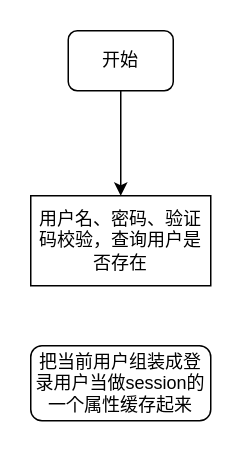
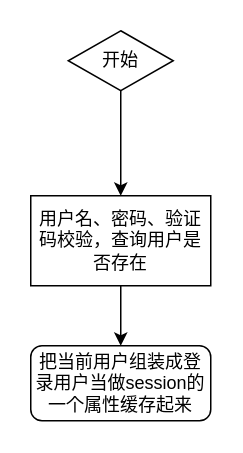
node "开始": shape rounded rectangle -> diamond
edge "用户名、密码、验证码校验，查询用户是否存在" -> "把当前用户组装成登录用户当做session的一个属性缓存起来": added
